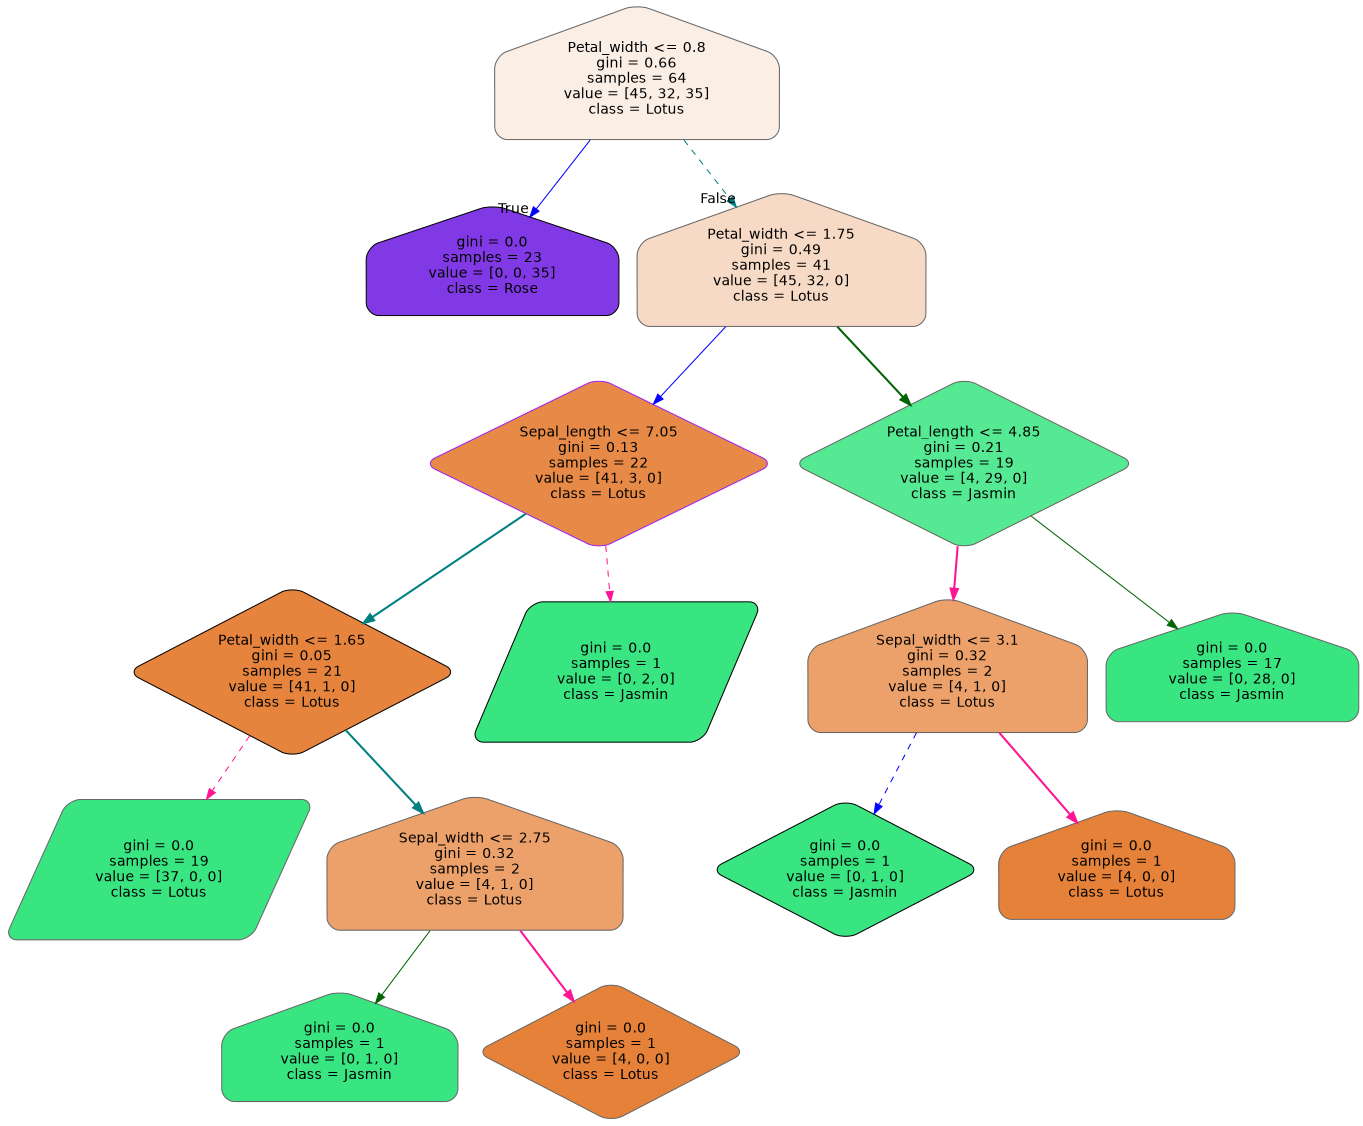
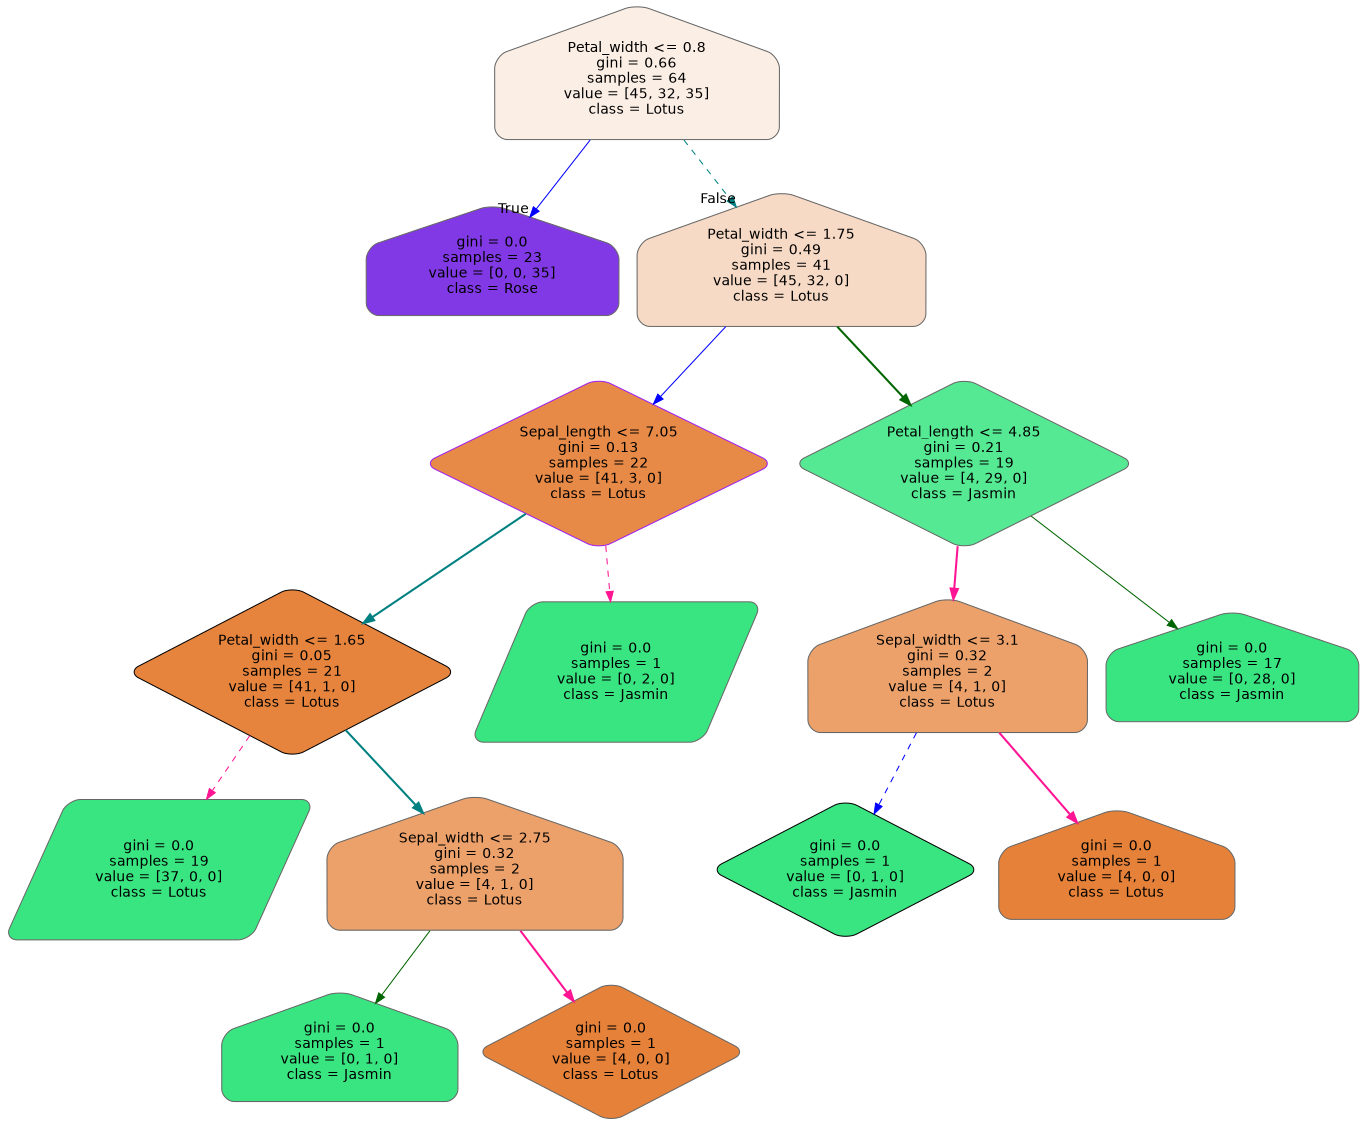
node "gini = 0.0 samples = 23 value = [0, 0, 35] class = Rose": color black -> gray40
node "gini = 0.0 samples = 1 value = [0, 2, 0] class = Jasmin": color black -> gray40
